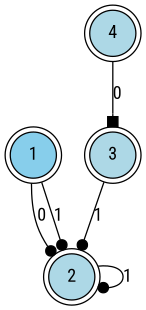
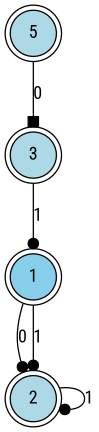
node "4": label "4" -> "5"
edge "3" -> "2": now "3" -> "1"
